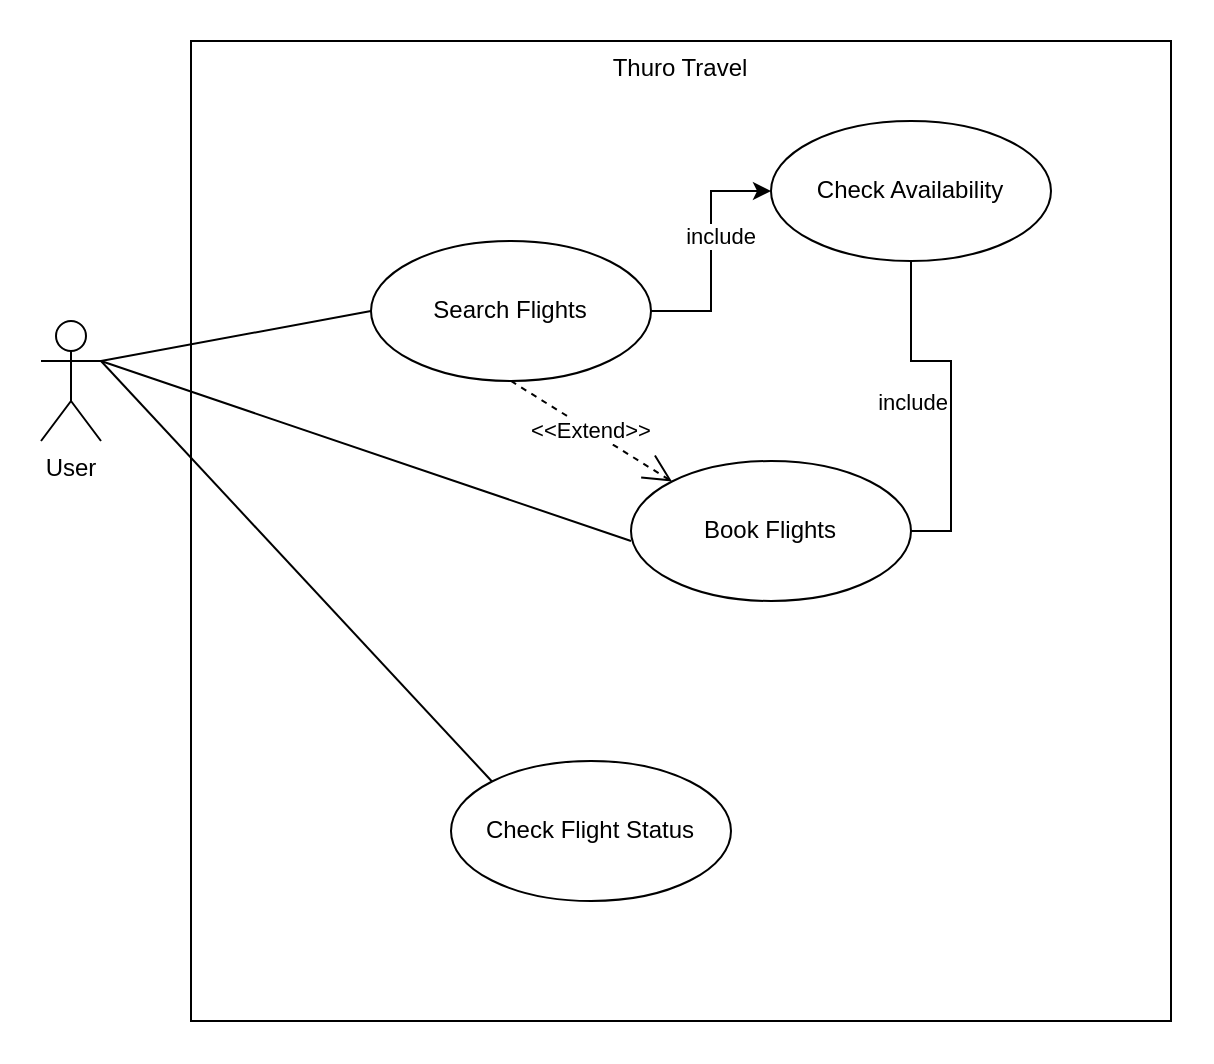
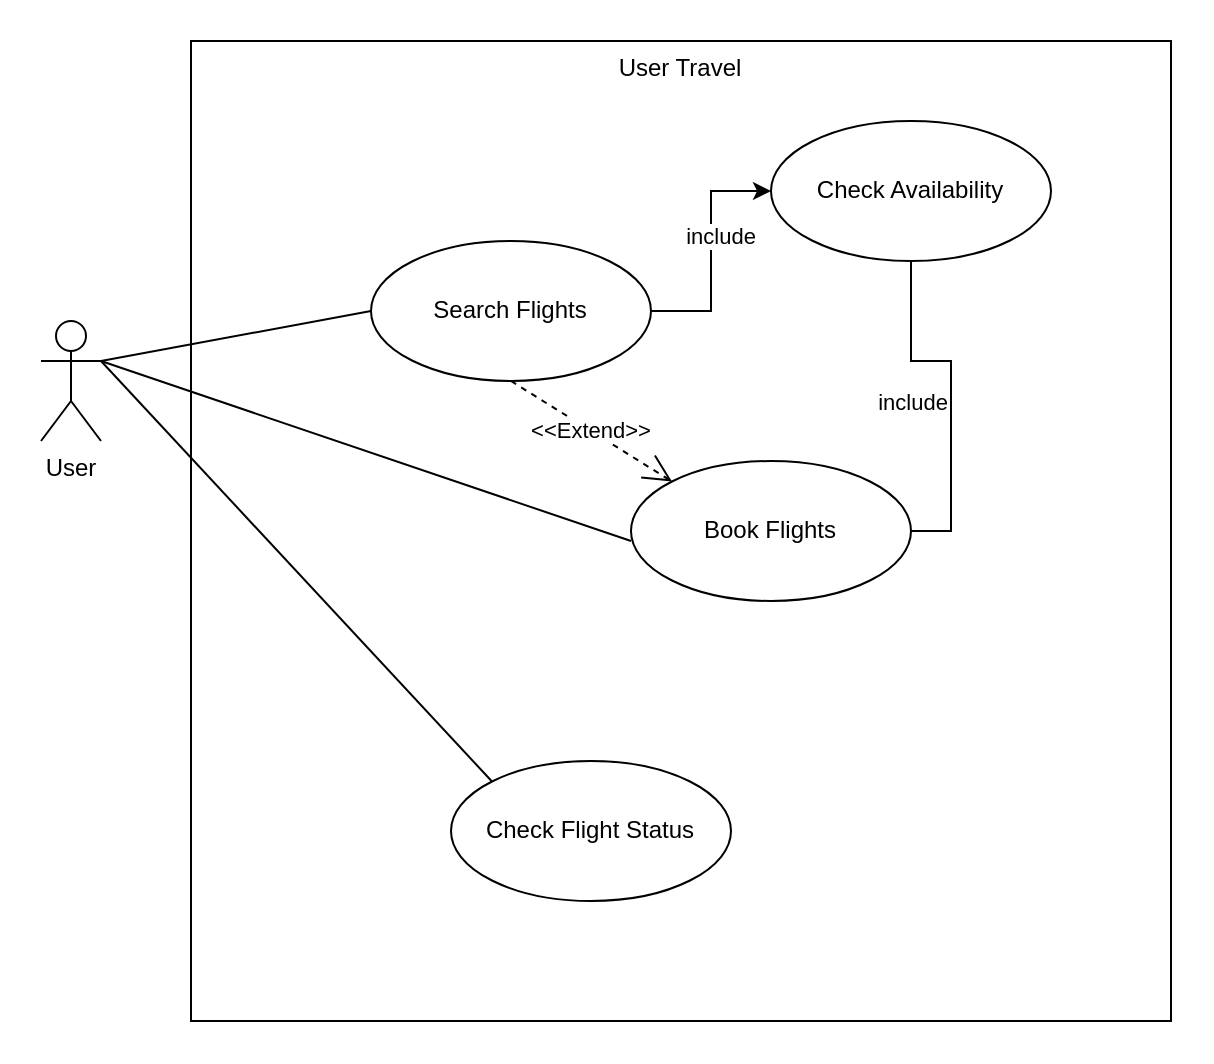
node "Thuro Travel": label "Thuro Travel" -> "User Travel"
